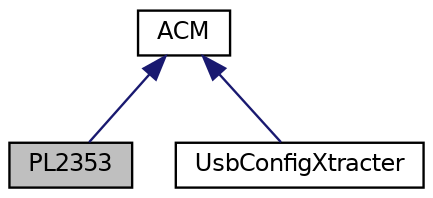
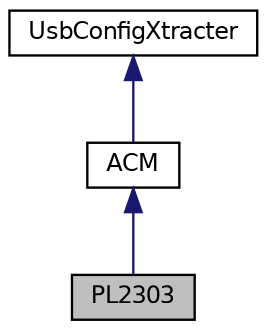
edge "UsbConfigXtracter" -> "ACM": reversed
node "PL2353": label "PL2353" -> "PL2303"
